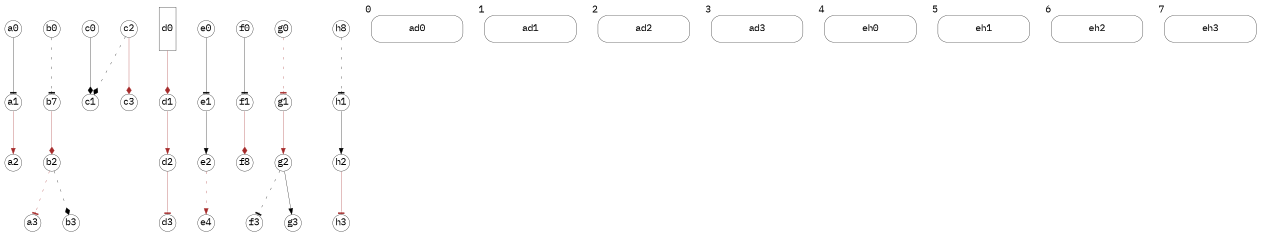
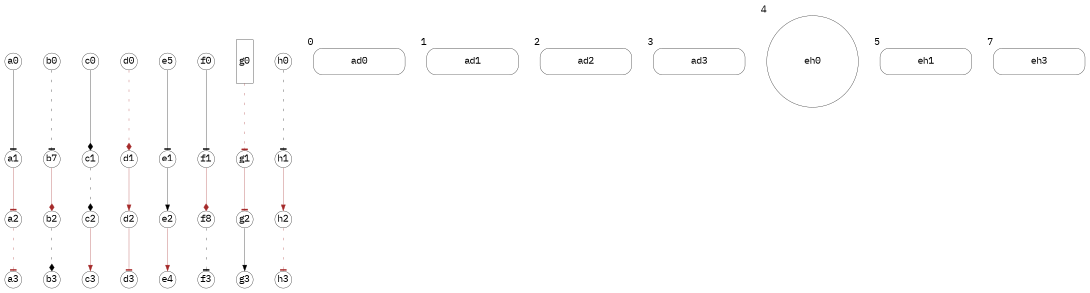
node "d0": shape box -> circle
node "e0": label "e0" -> "e5"
node "g0": shape circle -> box
node "h8": label "h8" -> "h0"
node "eh0 4": shape box -> circle
node "eh2 6": removed
edge "c2" -> "c1": reversed
edge "c2" -> "c3": arrowhead diamond -> normal
edge "d0" -> "d1": style solid -> dotted
edge "a1" -> "a2": arrowhead normal -> tee
edge "g1" -> "g2": arrowhead normal -> tee
edge "h1" -> "h2": color black -> brown
edge "e2" -> "e4": style dotted -> bold
edge "b2" -> "a3": now "a2" -> "a3"
edge "g2" -> "f3": now "f8" -> "f3"
edge "h2" -> "h3": style solid -> dotted
